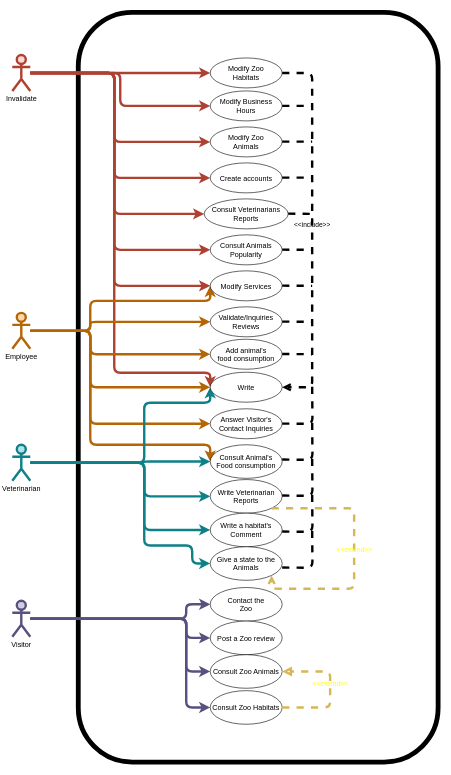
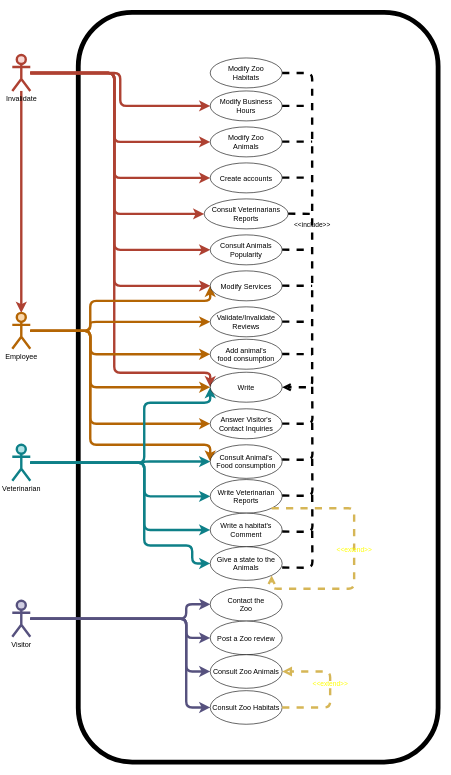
edge "Invalidate" -> "Modify Zoo Habitats": now "Invalidate" -> "Employee"
node "Validate/Inquiries Reviews": label "Validate/Inquiries Reviews" -> "Validate/Invalidate Reviews"
